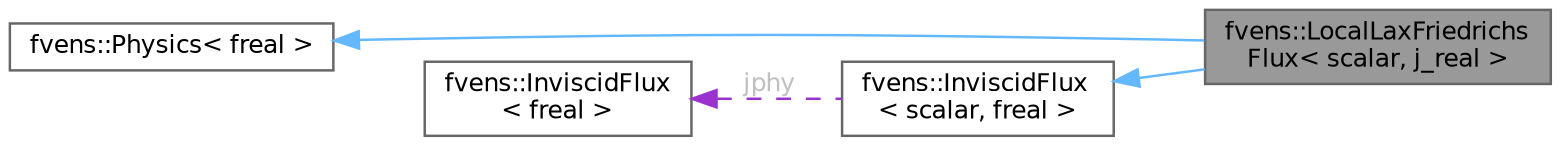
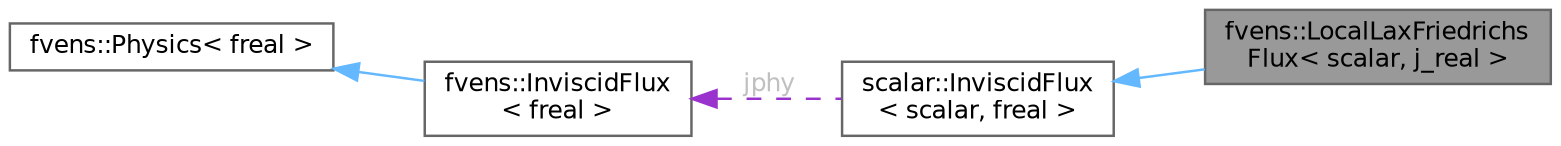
edge "fvens::LocalLaxFriedrichs Flux< scalar, j_real >" -> "fvens::Physics< freal >": now "fvens::InviscidFlux < freal >" -> "fvens::Physics< freal >"
node "fvens::InviscidFlux < scalar, freal >": label "fvens::InviscidFlux < scalar, freal >" -> "scalar::InviscidFlux < scalar, freal >"
